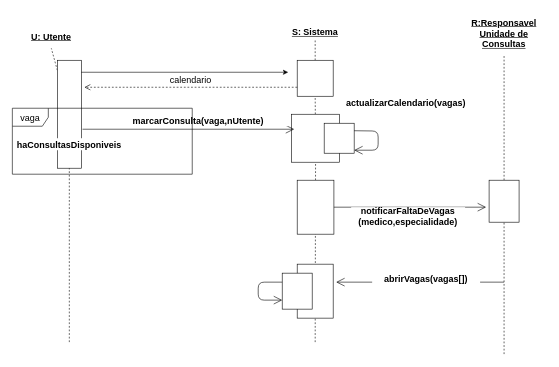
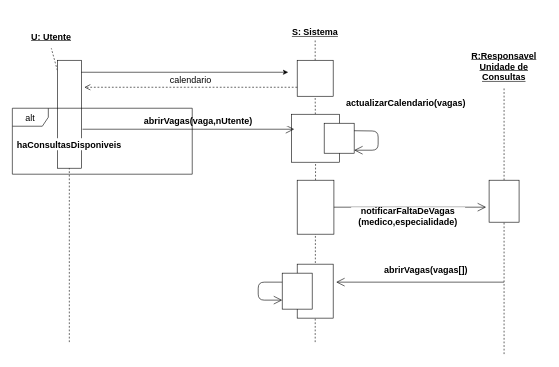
node "R:Responsavel Unidade de Consultas": moved (504, 33) -> (504, 66)
node "vaga": label "vaga" -> "alt"
node "marcarConsulta(vaga,nUtente)": label "marcarConsulta(vaga,nUtente)" -> "abrirVagas(vaga,nUtente)"
node "abrirVagas(vagas[])": moved (426, 279) -> (426, 270)
